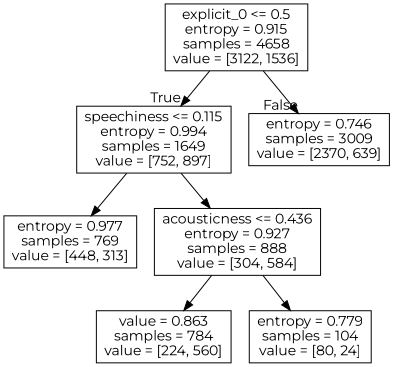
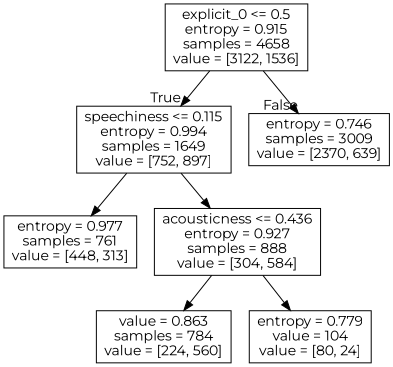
node "entropy = 0.977 samples = 769 value = [448, 313]": label "entropy = 0.977 samples = 769 value = [448, 313]" -> "entropy = 0.977 samples = 761 value = [448, 313]"
node "entropy = 0.779 samples = 104 value = [80, 24]": label "entropy = 0.779 samples = 104 value = [80, 24]" -> "entropy = 0.779 value = 104 value = [80, 24]"
